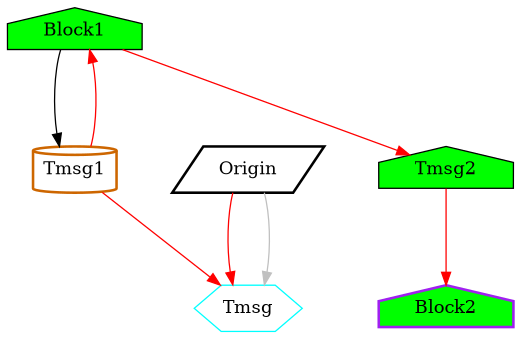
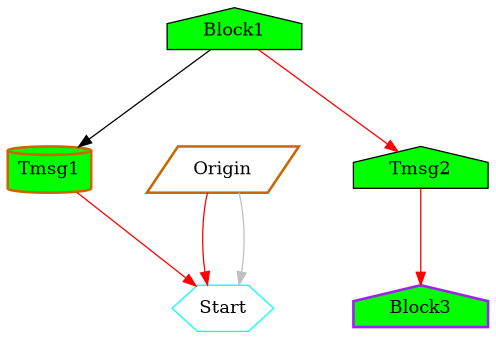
edge "Tmsg1" -> "Block1": removed
node "Tmsg1": fillcolor white -> green
node "Origin": color black -> darkorange3
node "Tmsg": label "Tmsg" -> "Start"
node "Block2": label "Block2" -> "Block3"
